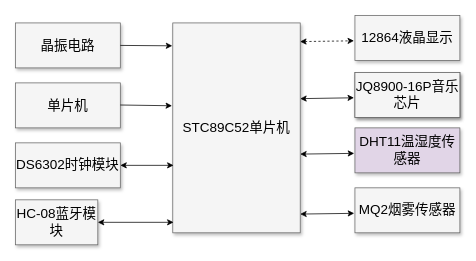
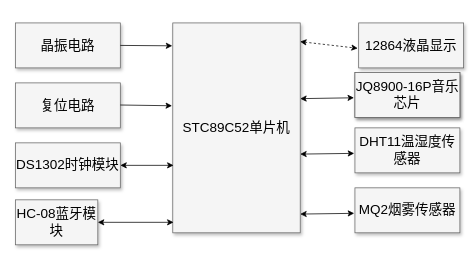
node "12864液晶显示": moved (408, 38) -> (411, 45)
node "单片机": label "单片机" -> "复位电路"
node "DHT11温湿度传感器": fillcolor #e1d5e7 -> #f5f5f5
node "DS6302时钟模块": label "DS6302时钟模块" -> "DS1302时钟模块"
